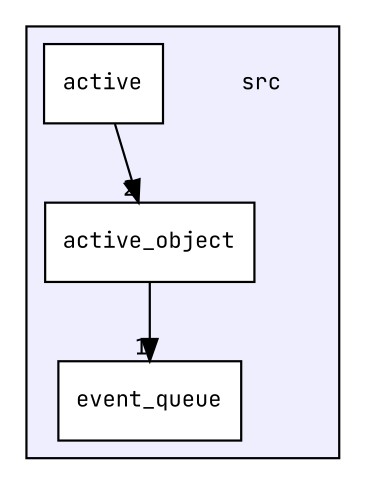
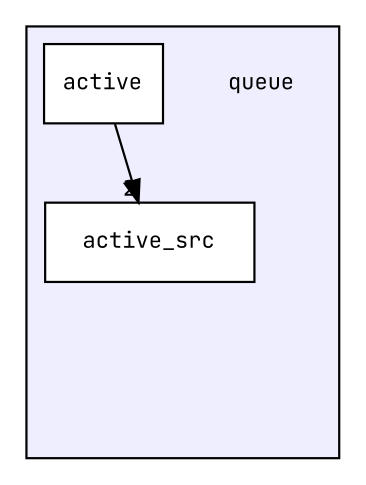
node "src": label "src" -> "queue"
node "active_object": label "active_object" -> "active_src"
node "event_queue": removed
